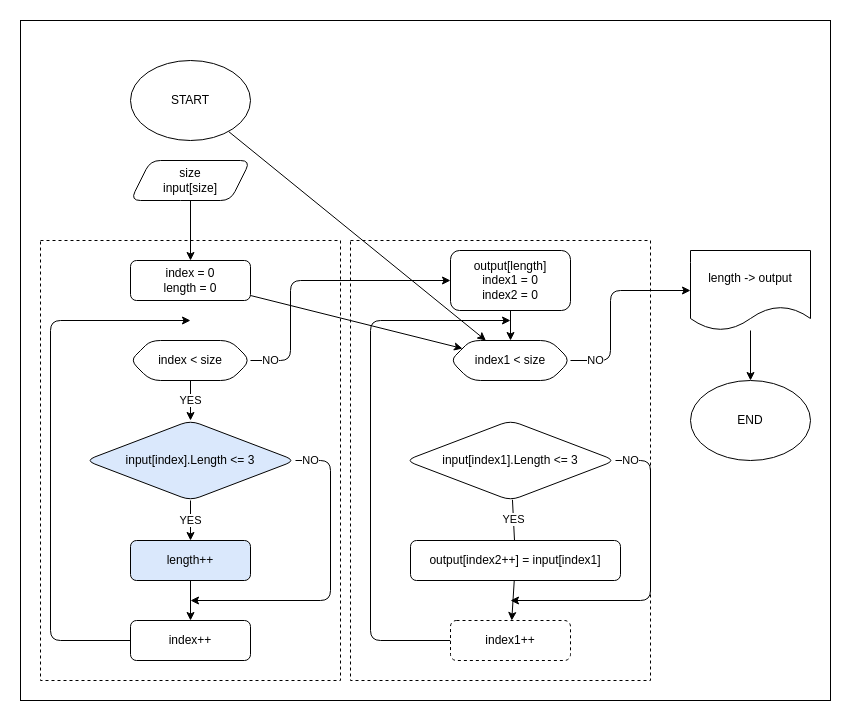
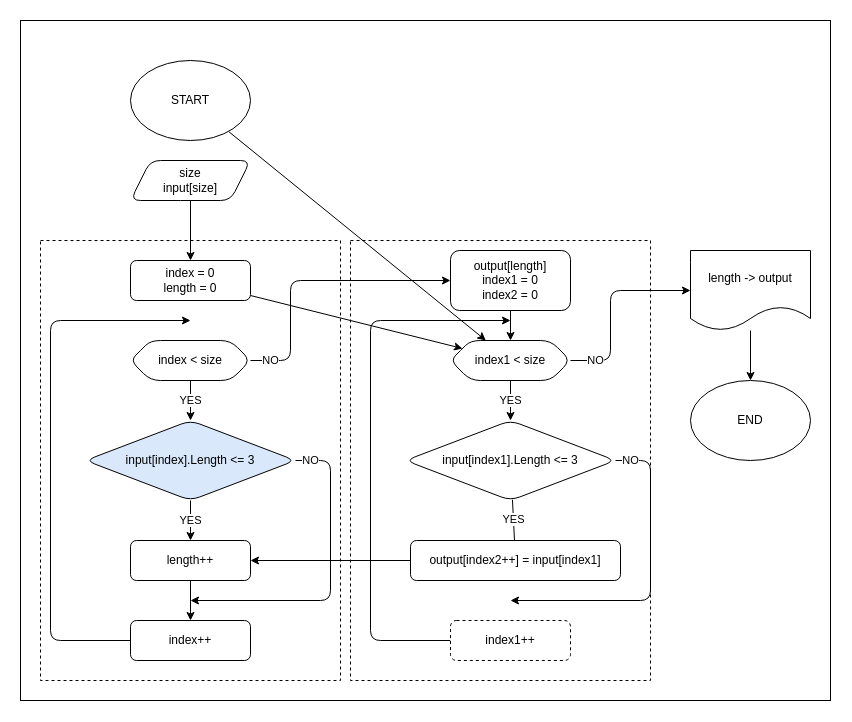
edge "index1 < size" -> "input[index1].Length <= 3": added, label "YES"
node "length++": fillcolor #dae8fc -> #ffffff
edge "output[index2++] = input[index1]" -> "index1++": now "output[index2++] = input[index1]" -> "length++"
